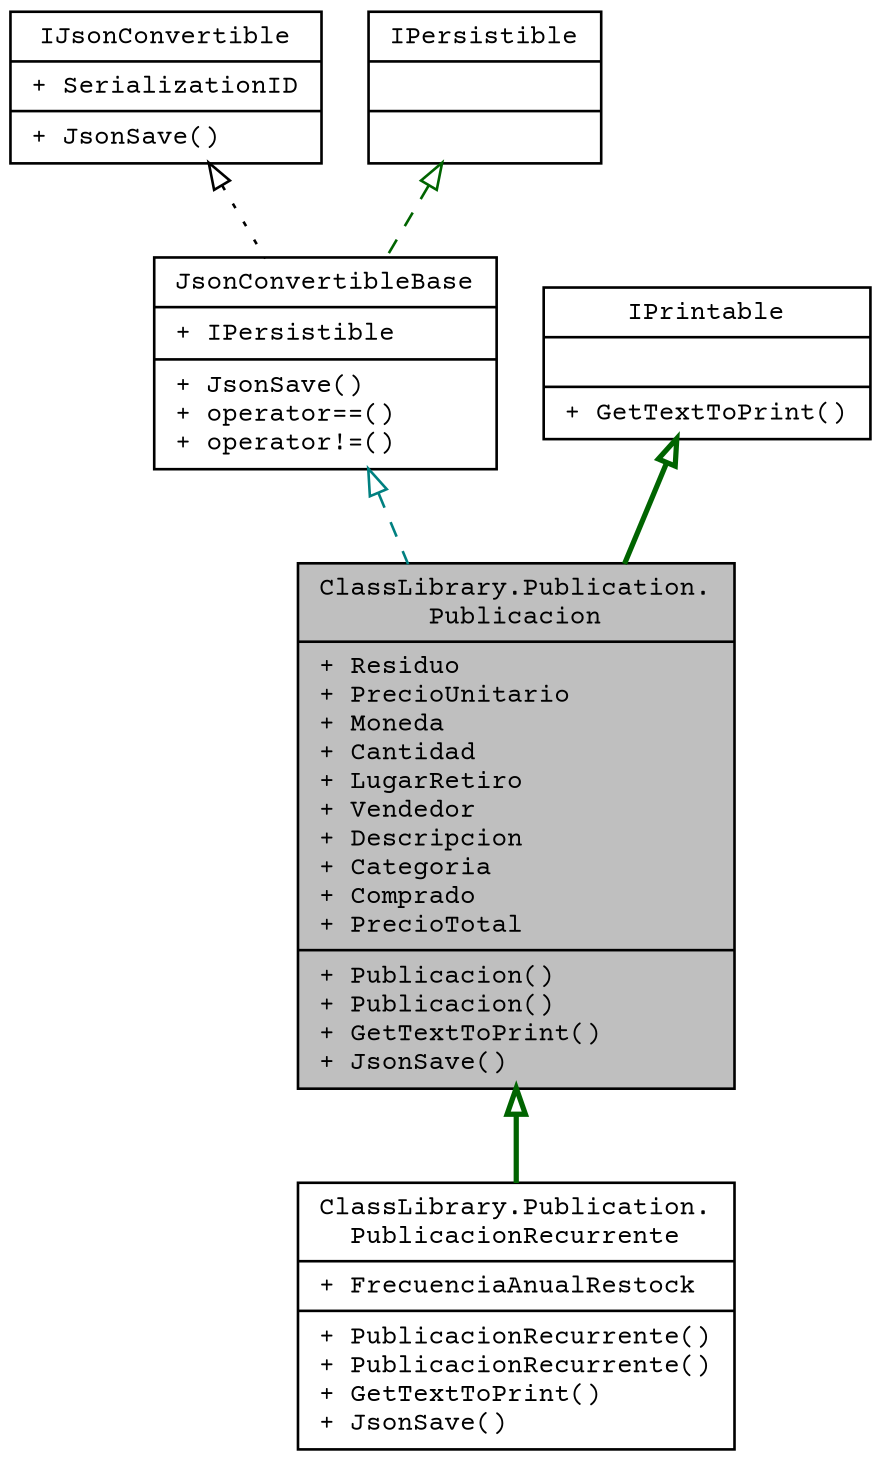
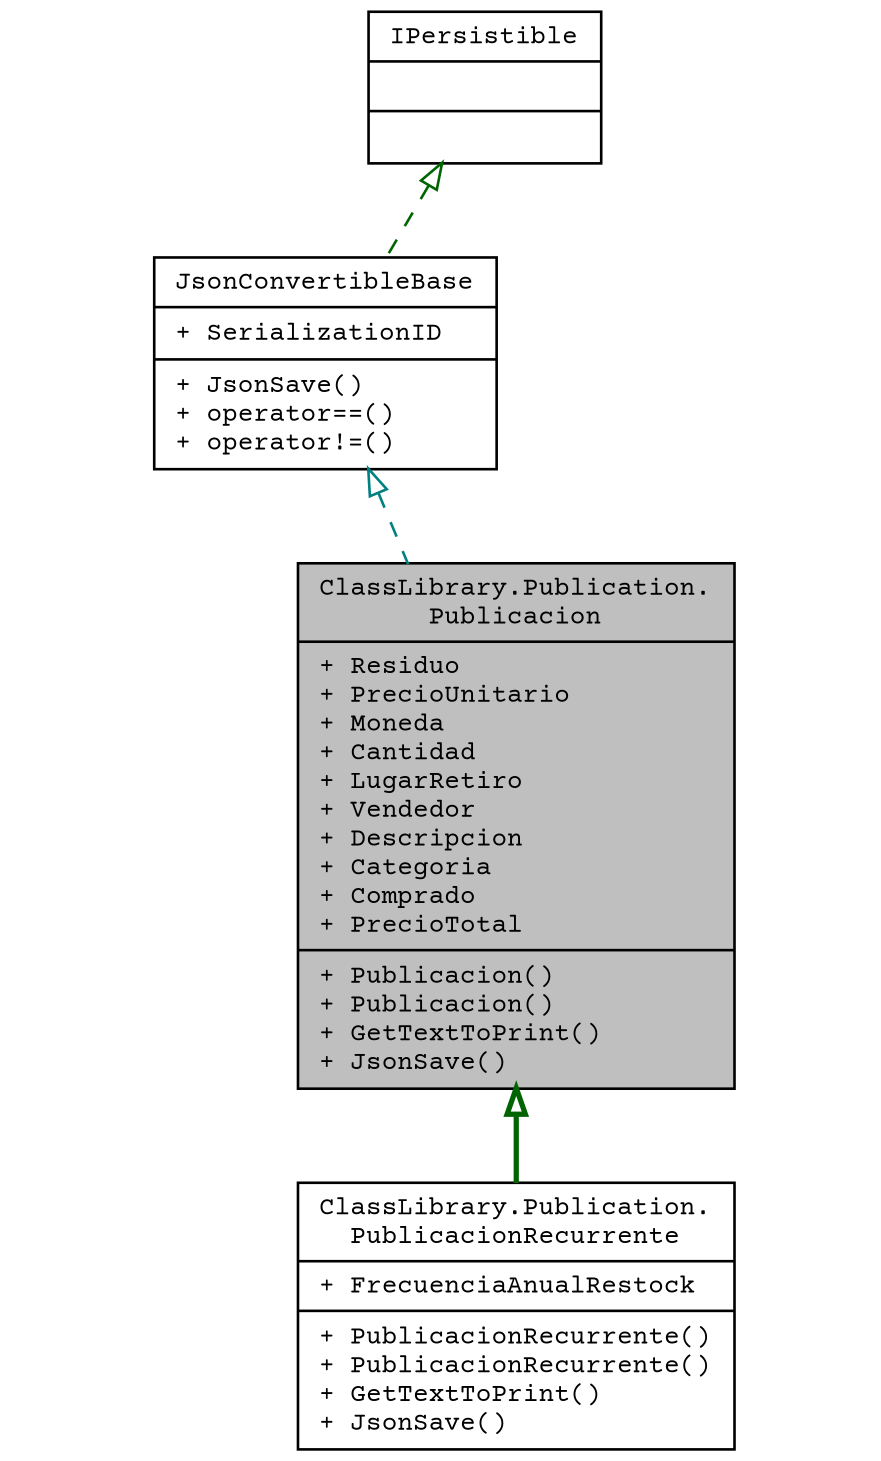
node "IJsonConvertible": removed
node "JsonConvertibleBase": text "+ IPersistible" -> "+ SerializationID"
node "IPrintable": removed
